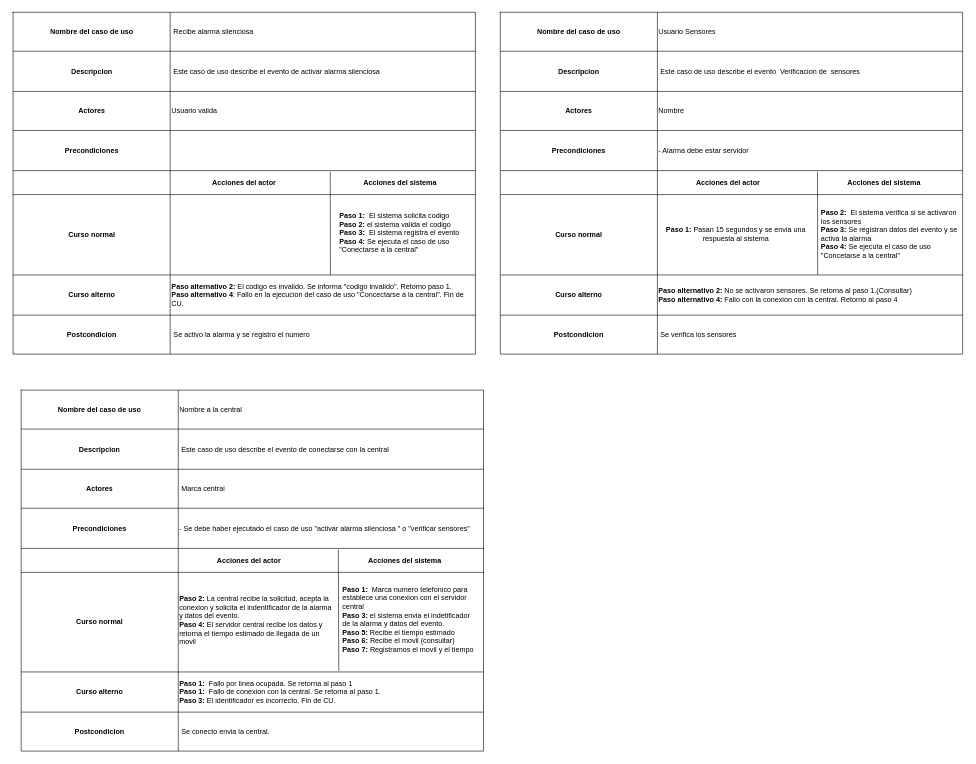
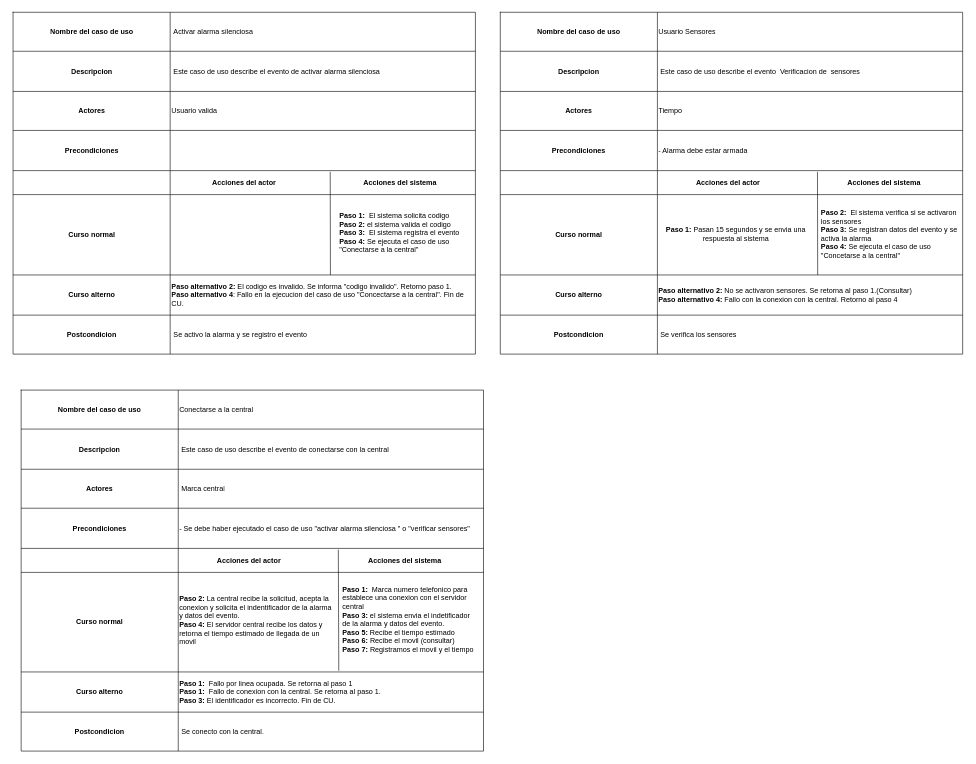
node "Recibe alarma silenciosa": label "Recibe alarma silenciosa" -> "Activar alarma silenciosa"
node "Nombre": label "Nombre" -> "Tiempo"
node "- Alarma debe estar servidor": label "- Alarma debe estar servidor" -> "- Alarma debe estar armada"
node "Se activo la alarma y se registro el numero": label "Se activo la alarma y se registro el numero" -> "Se activo la alarma y se registro el evento"
node "Nombre a la central": label "Nombre a la central" -> "Conectarse a la central"
node "Se conecto envia la central.": label "Se conecto envia la central." -> "Se conecto con la central."
